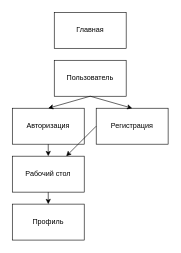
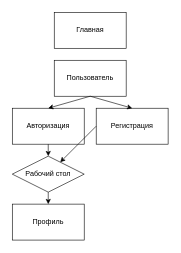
node "Рабочий стол": shape rectangle -> diamond
